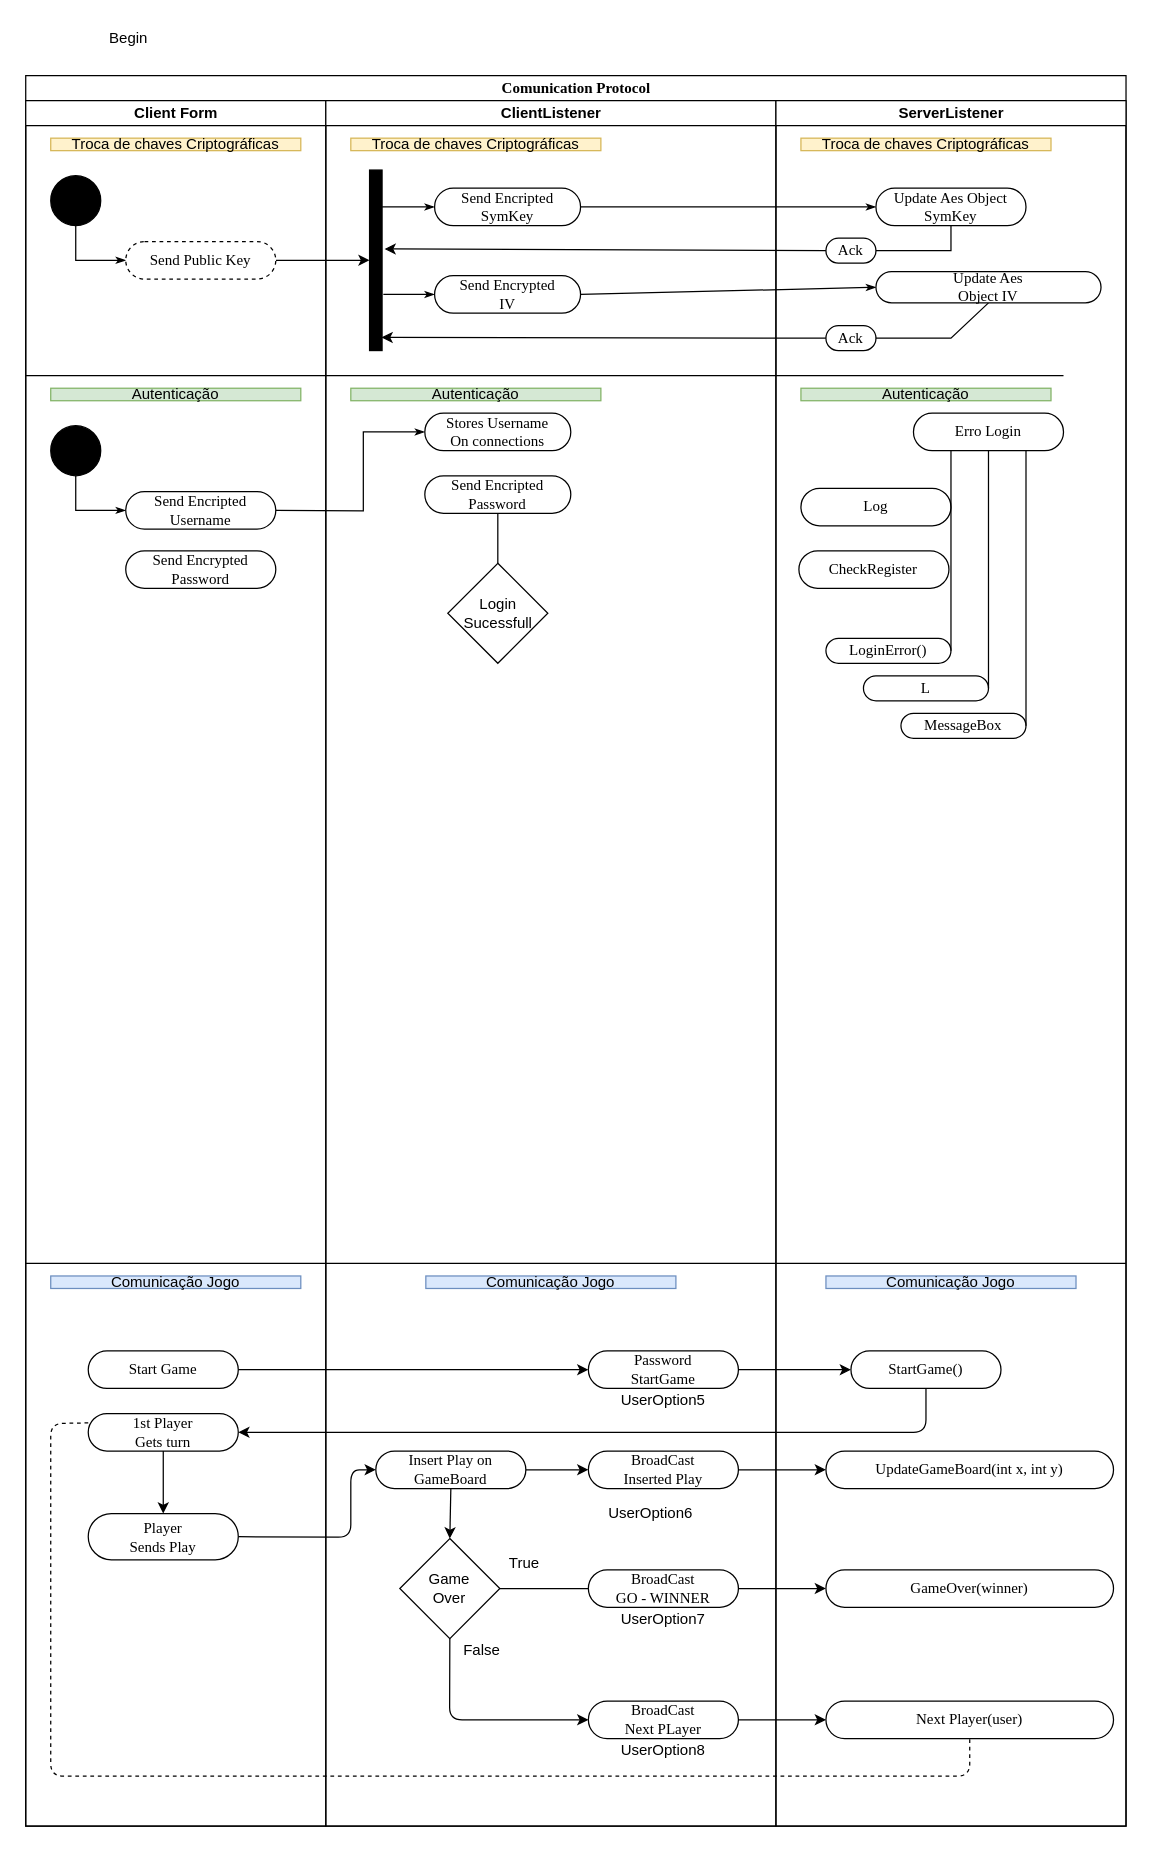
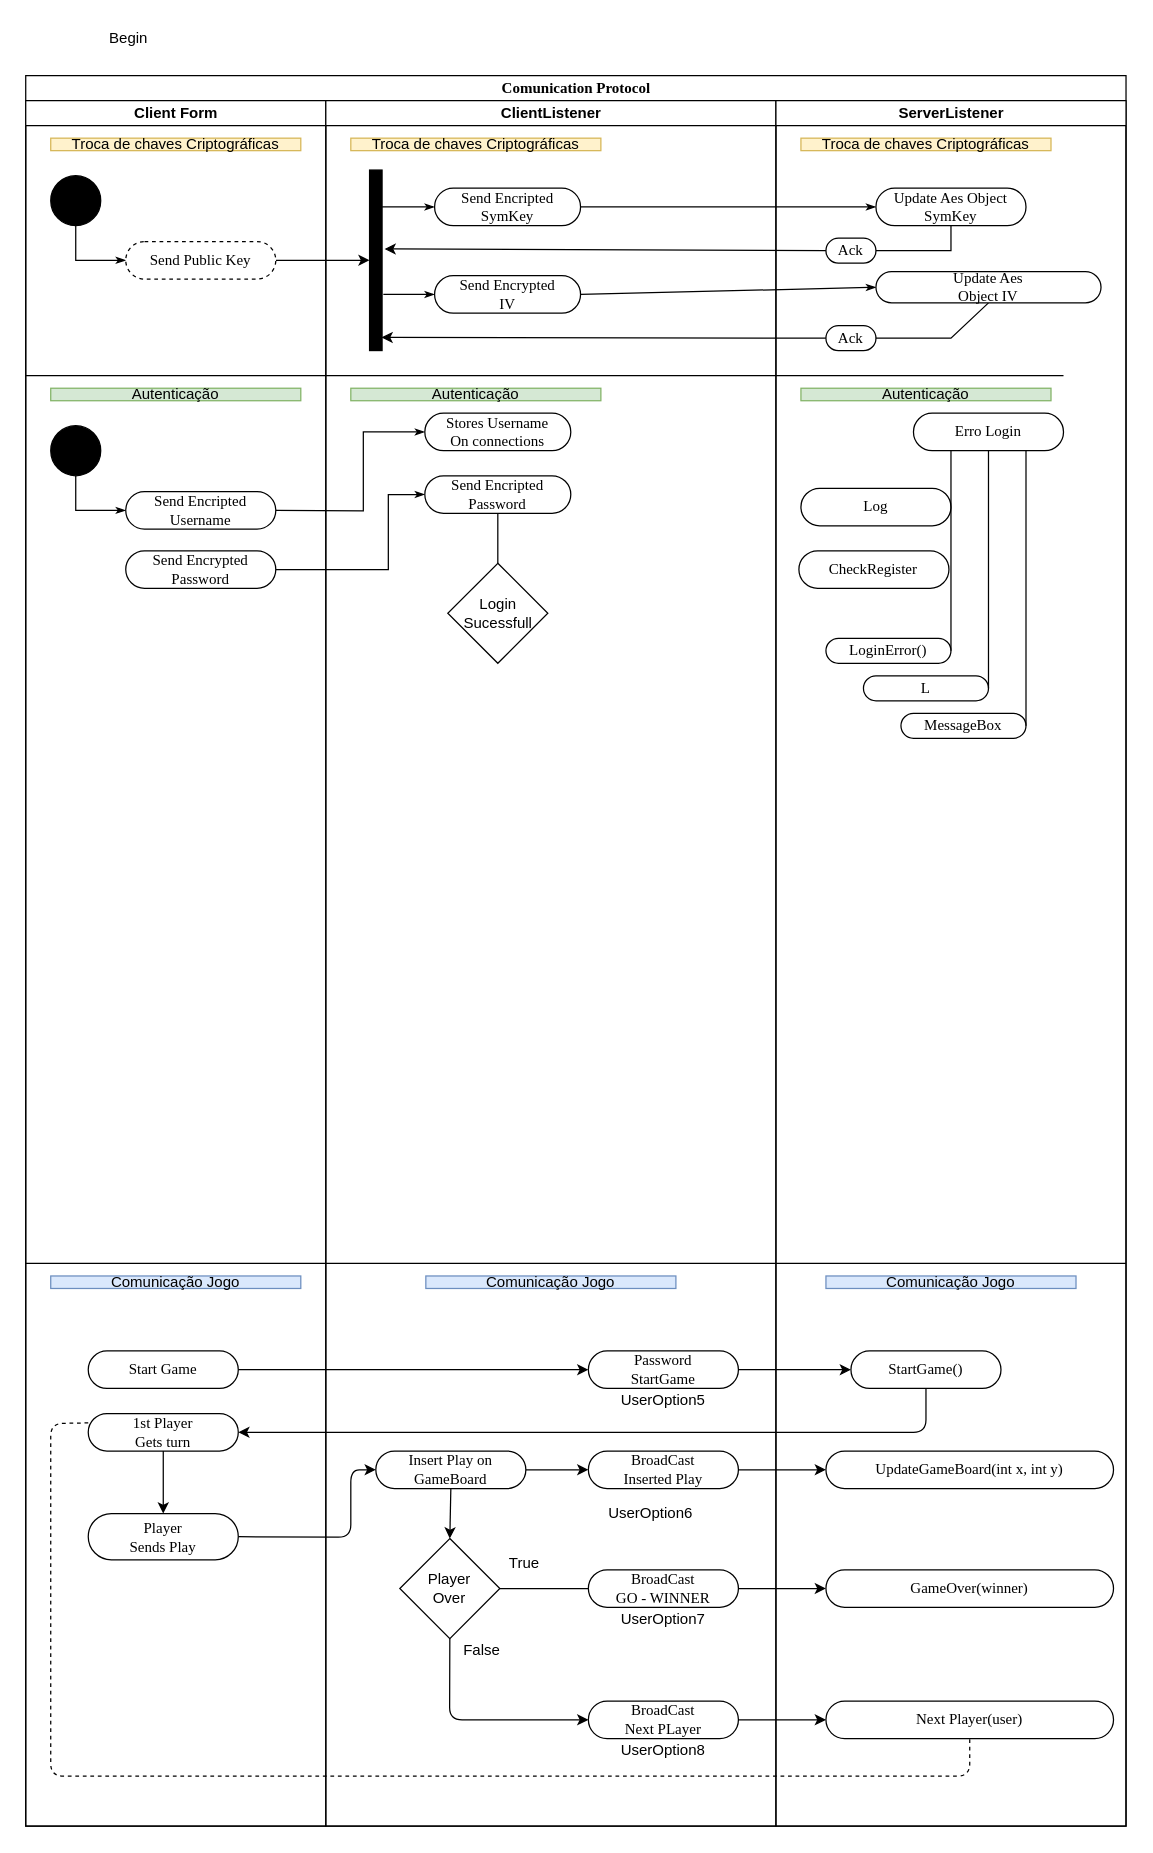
edge "Send Encrypted Password" -> "Send Encripted Password": added
node "Game Over": label "Game Over" -> "Player Over"
